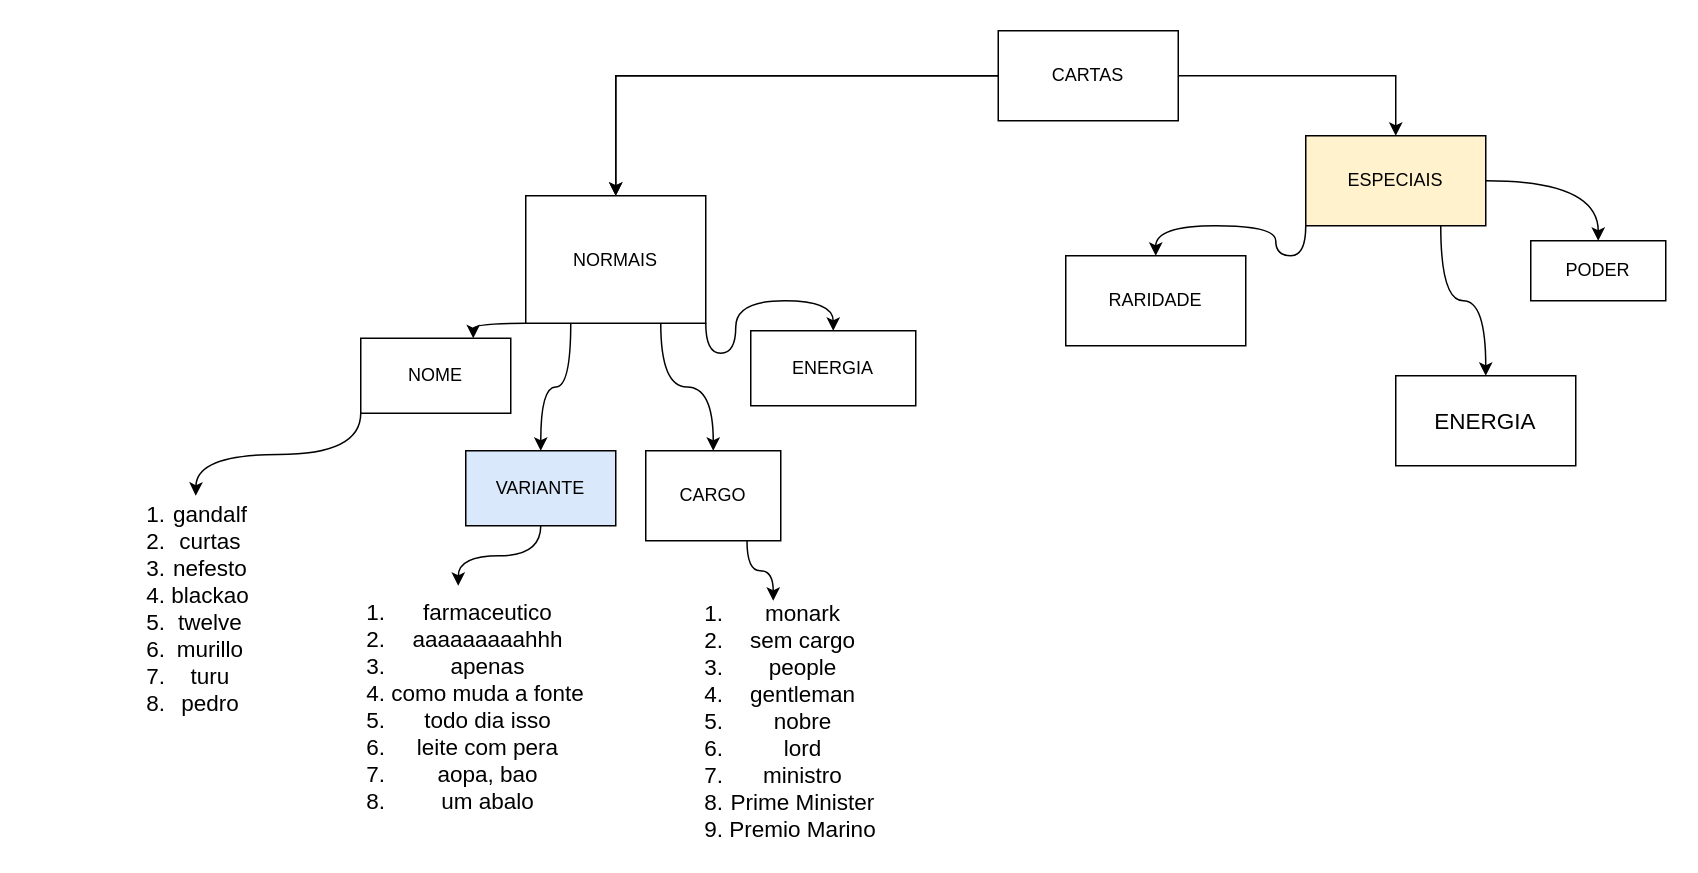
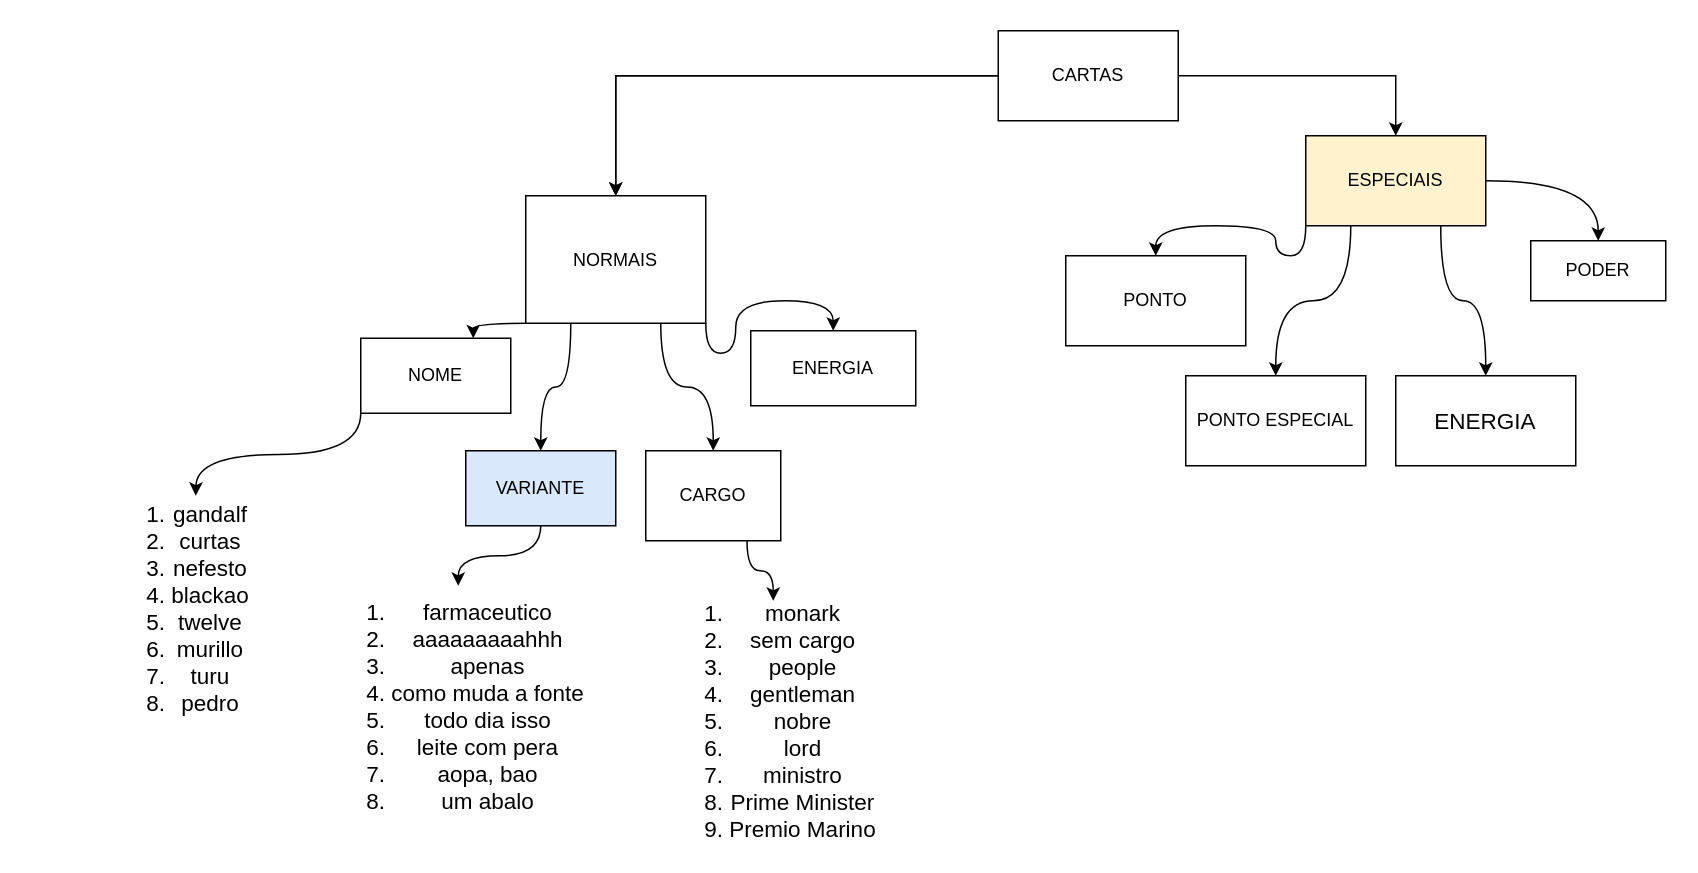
edge "ESPECIAIS" -> "PONTO ESPECIAL": added
node "RARIDADE": label "RARIDADE" -> "PONTO"
node "PONTO ESPECIAL": added
